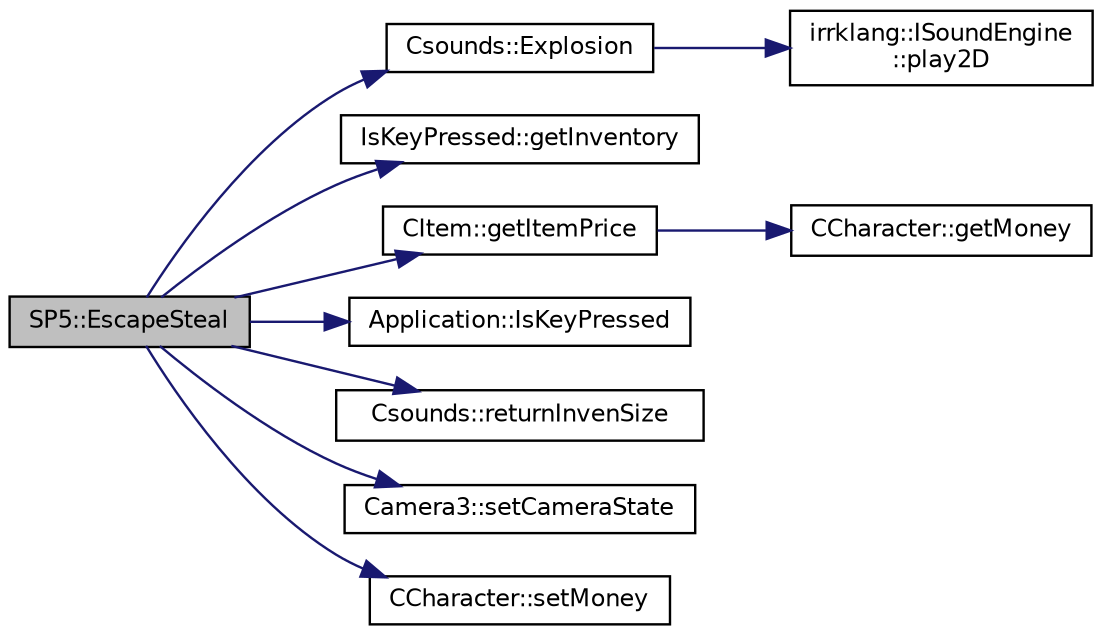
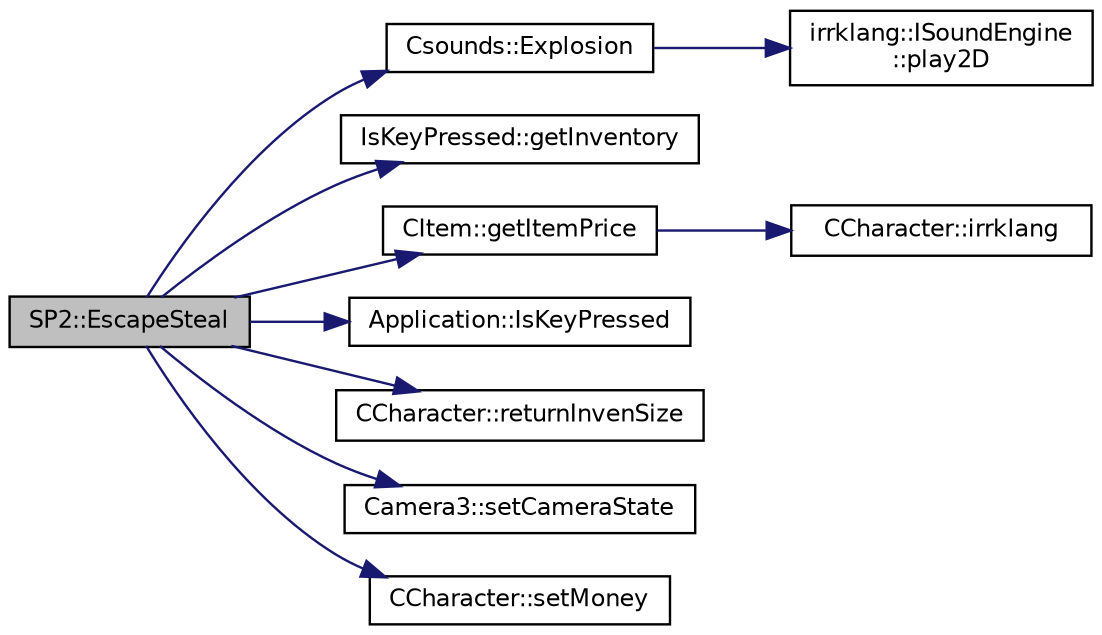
node "CCharacter::getMoney": label "CCharacter::getMoney" -> "CCharacter::irrklang"
node "SP5::EscapeSteal": label "SP5::EscapeSteal" -> "SP2::EscapeSteal"
node "Csounds::returnInvenSize": label "Csounds::returnInvenSize" -> "CCharacter::returnInvenSize"
